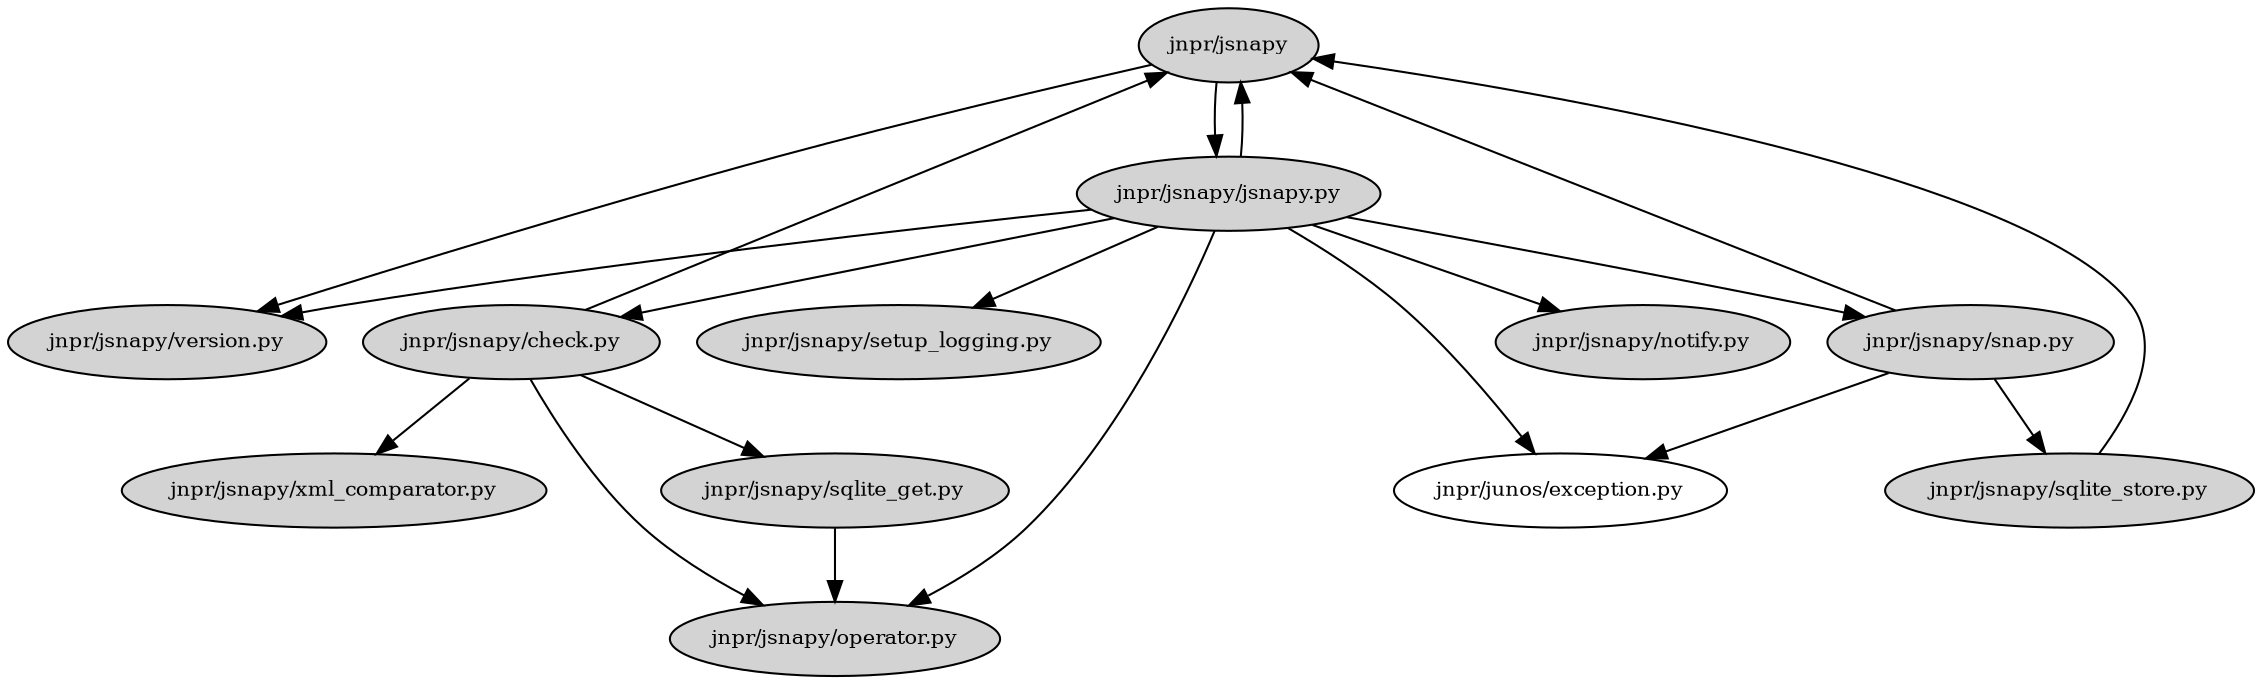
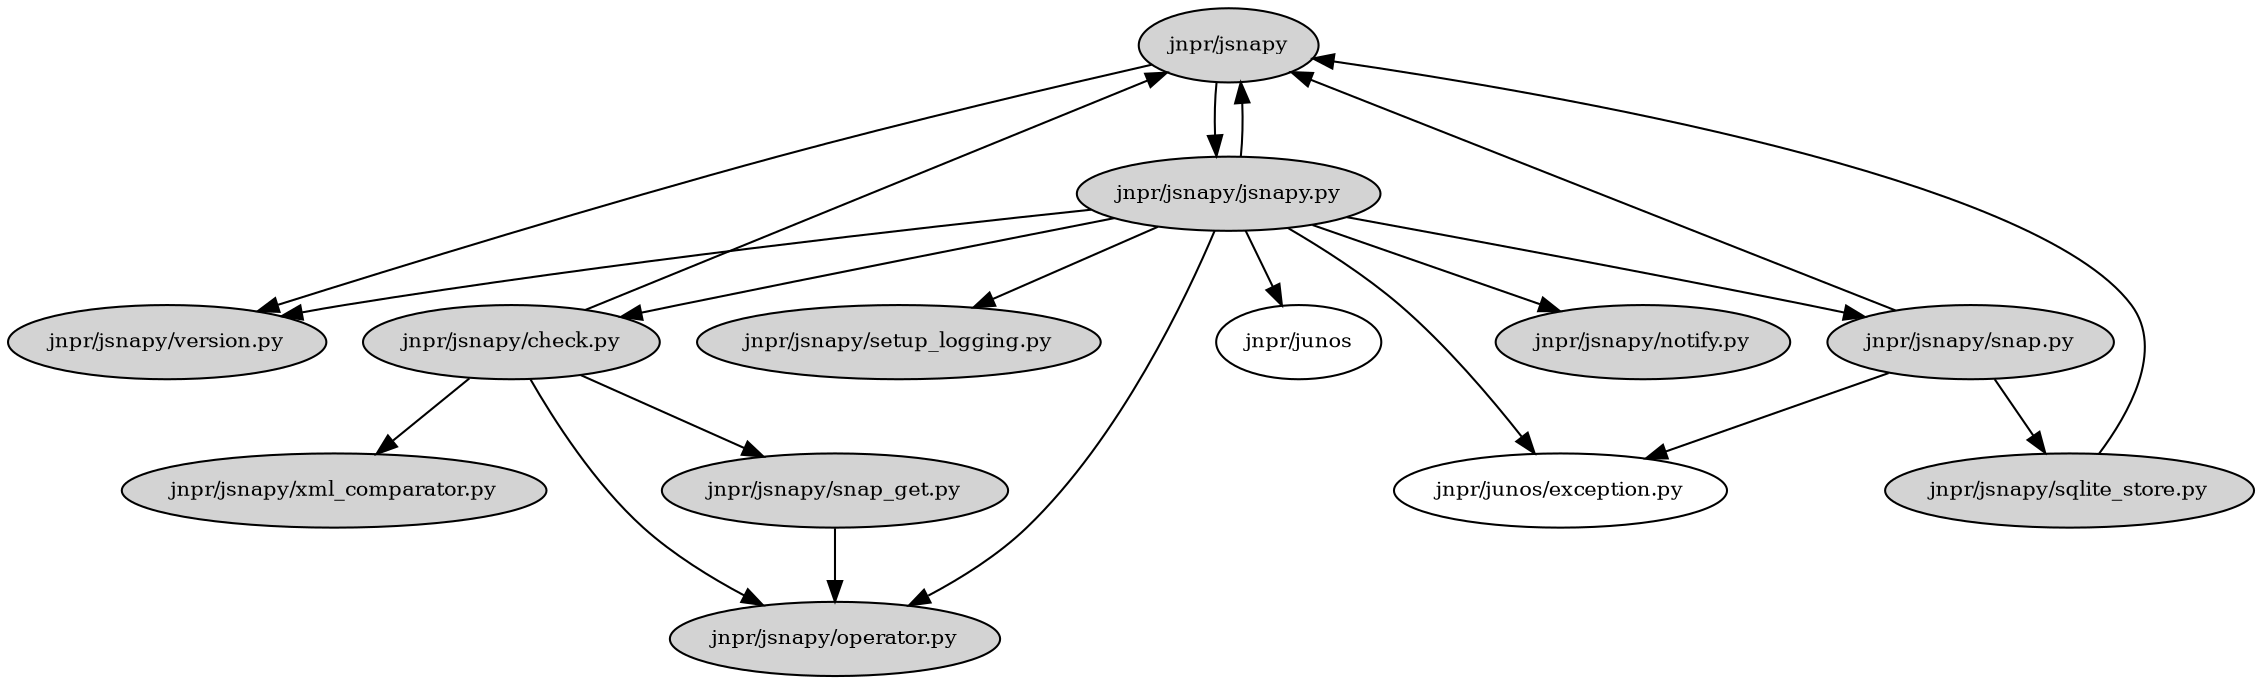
node "jnpr/junos": added
node "jnpr/jsnapy/sqlite_get.py": label "jnpr/jsnapy/sqlite_get.py" -> "jnpr/jsnapy/snap_get.py"
